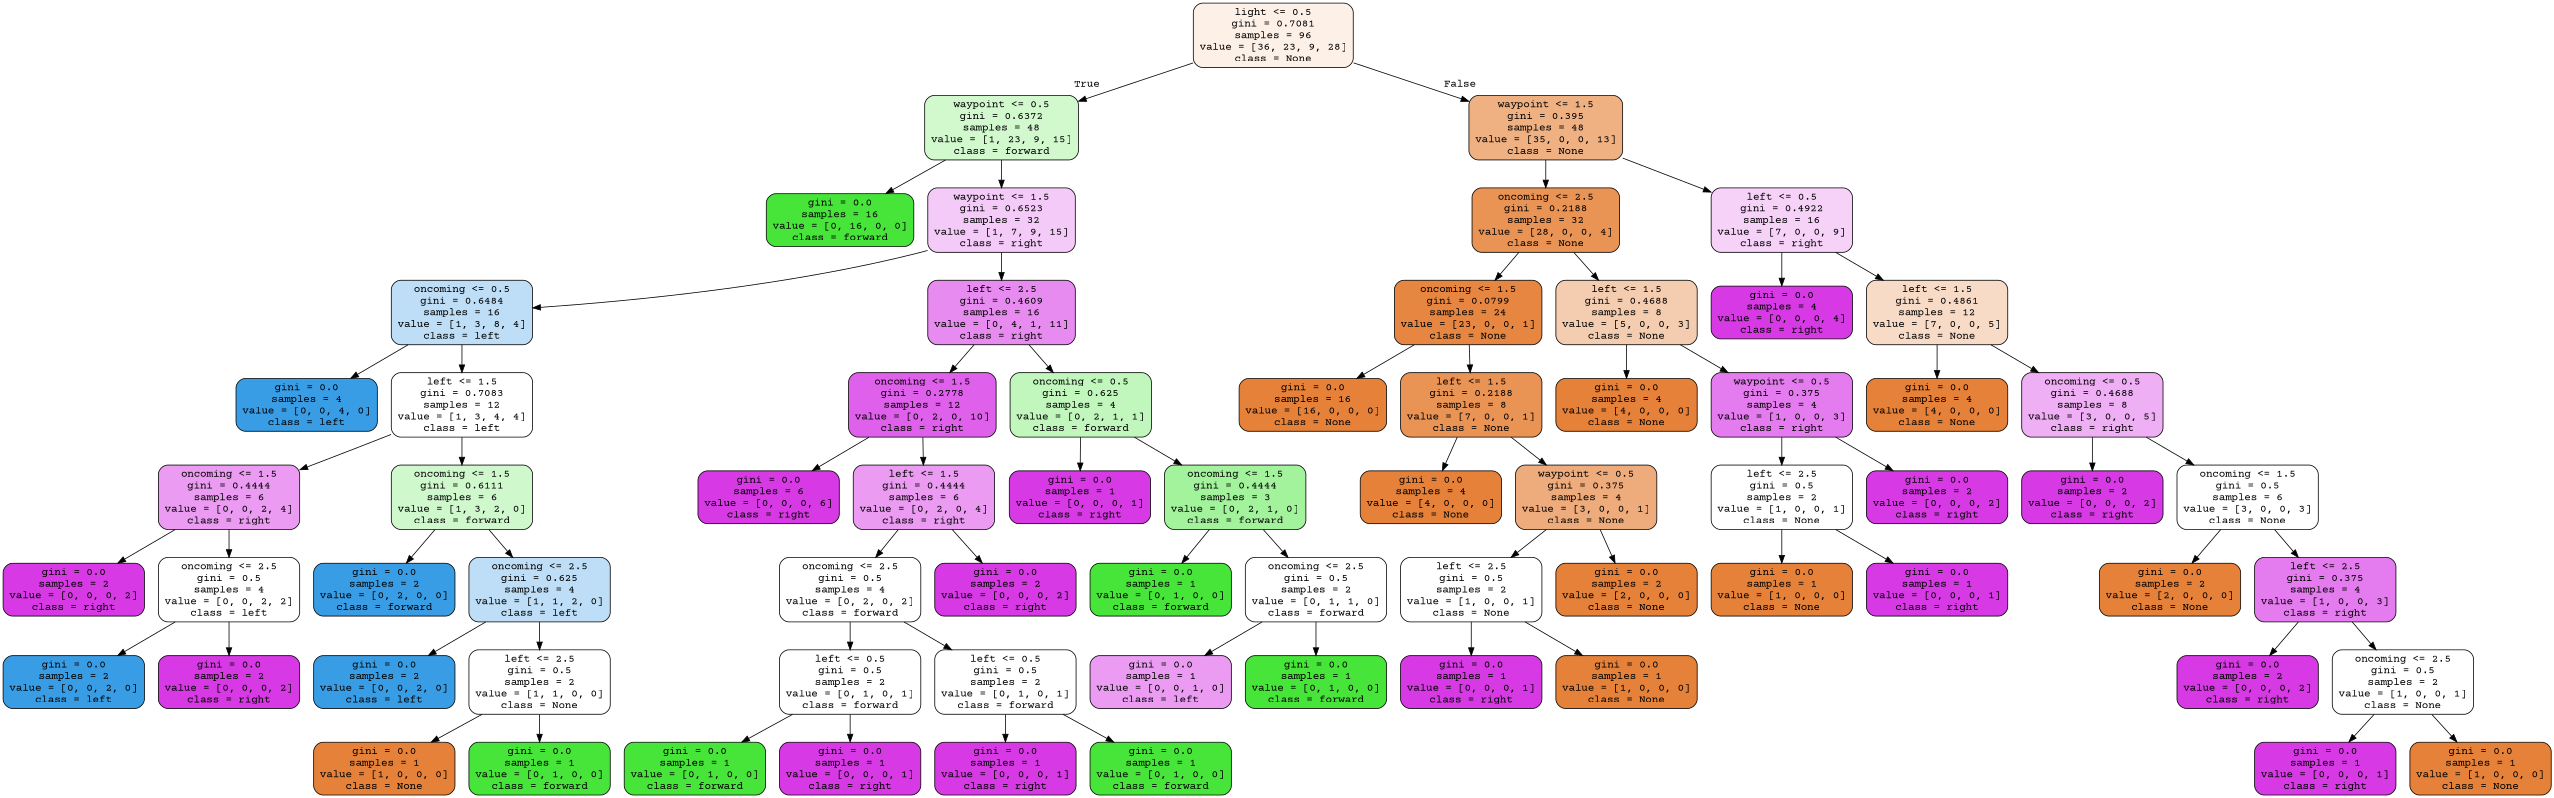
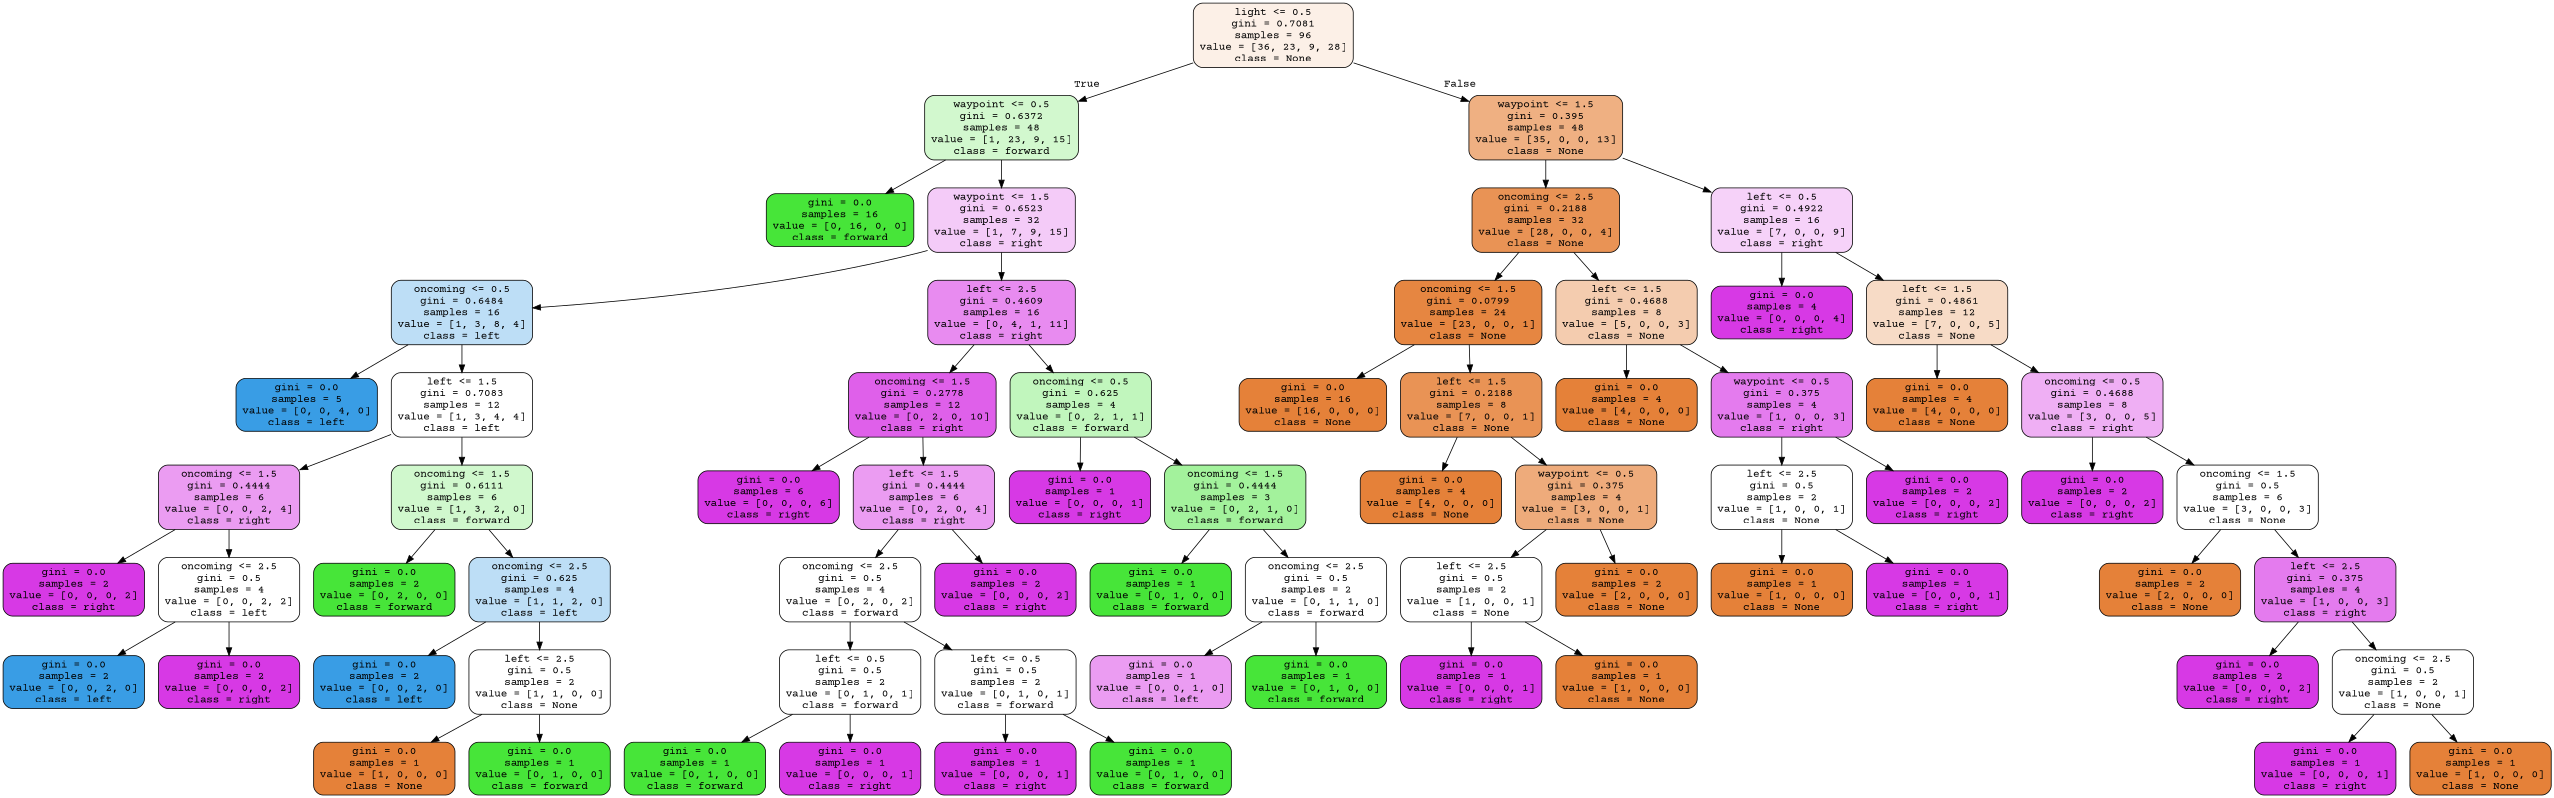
node "gini = 0.0 samples = 4 value = [0, 0, 4, 0] class = left": label "gini = 0.0 samples = 4 value = [0, 0, 4, 0] class = left" -> "gini = 0.0 samples = 5 value = [0, 0, 4, 0] class = left"
node "gini = 0.0 samples = 2 value = [0, 2, 0, 0] class = forward": fillcolor #399de5ff -> #47e539ff
